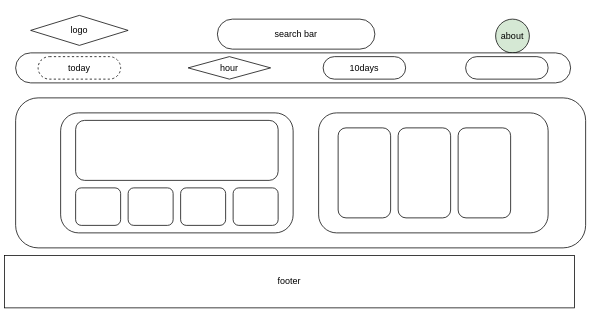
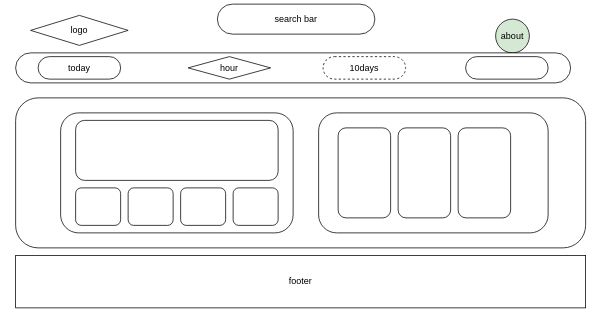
node "search bar": moved (296, 34) -> (296, 19)
node "today": style dashed -> solid
node "10days": style solid -> dashed
node "footer": moved (289, 282) -> (300, 282)
